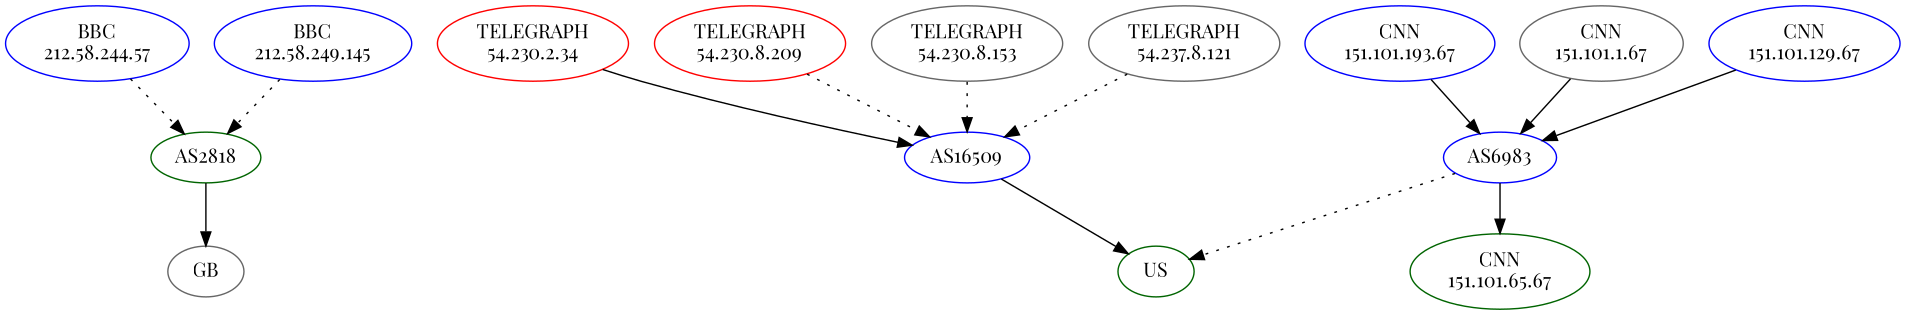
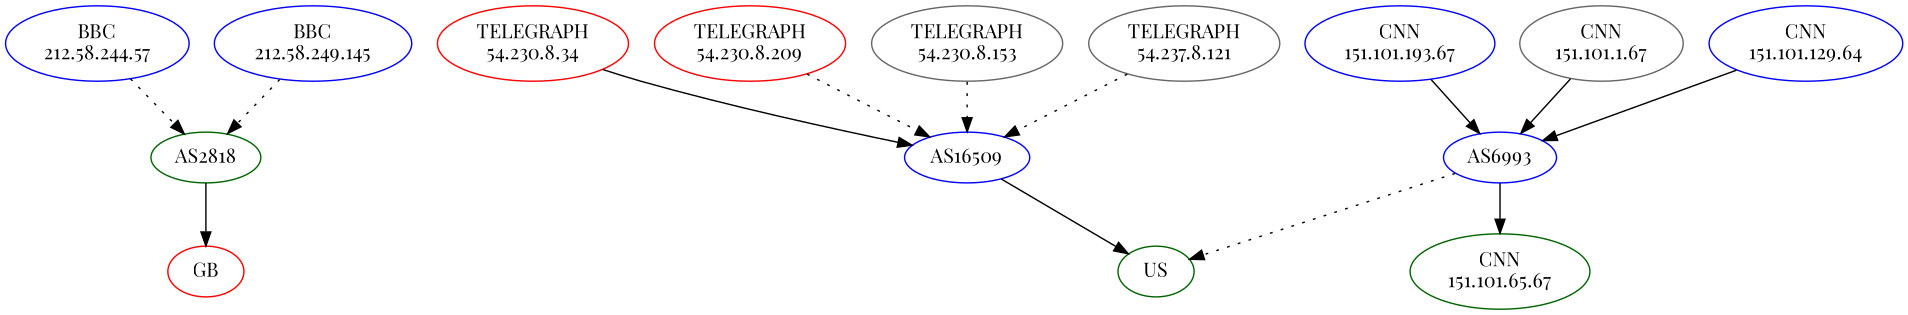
node "TELEGRAPH 54.230.2.34": label "TELEGRAPH 54.230.2.34" -> "TELEGRAPH 54.230.8.34"
node "CNN 151.101.129.67": label "CNN 151.101.129.67" -> "CNN 151.101.129.64"
node "AS6983": label "AS6983" -> "AS6993"
node "GB": color gray40 -> red
